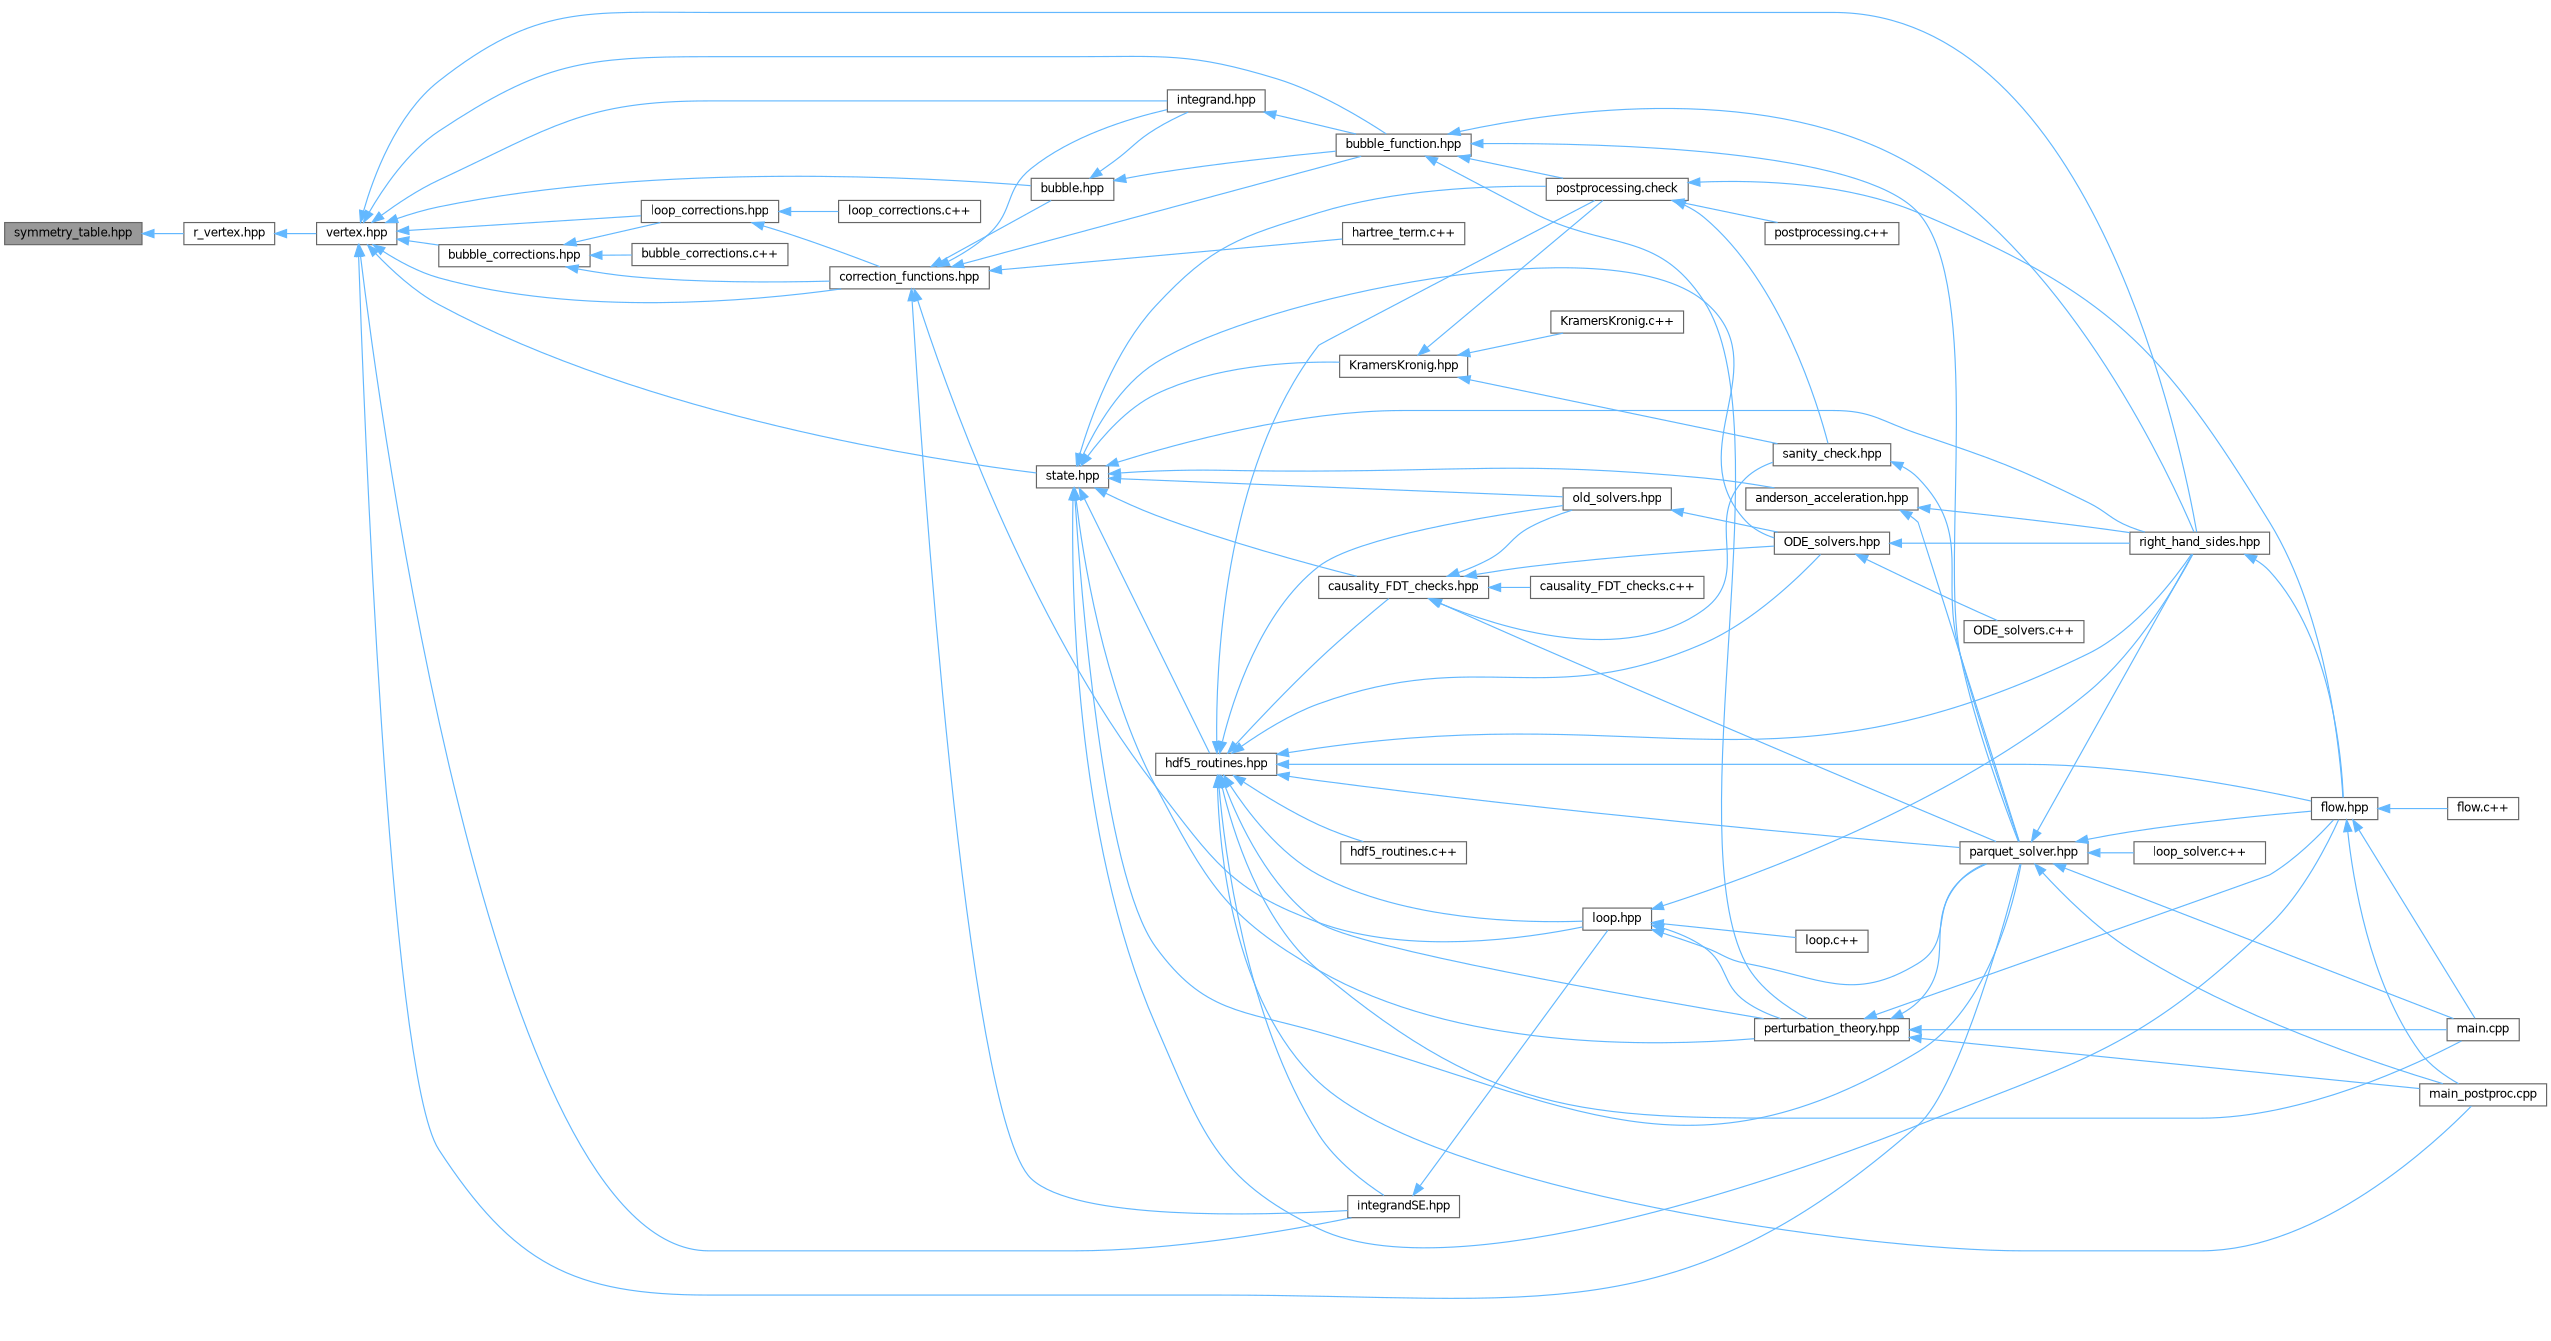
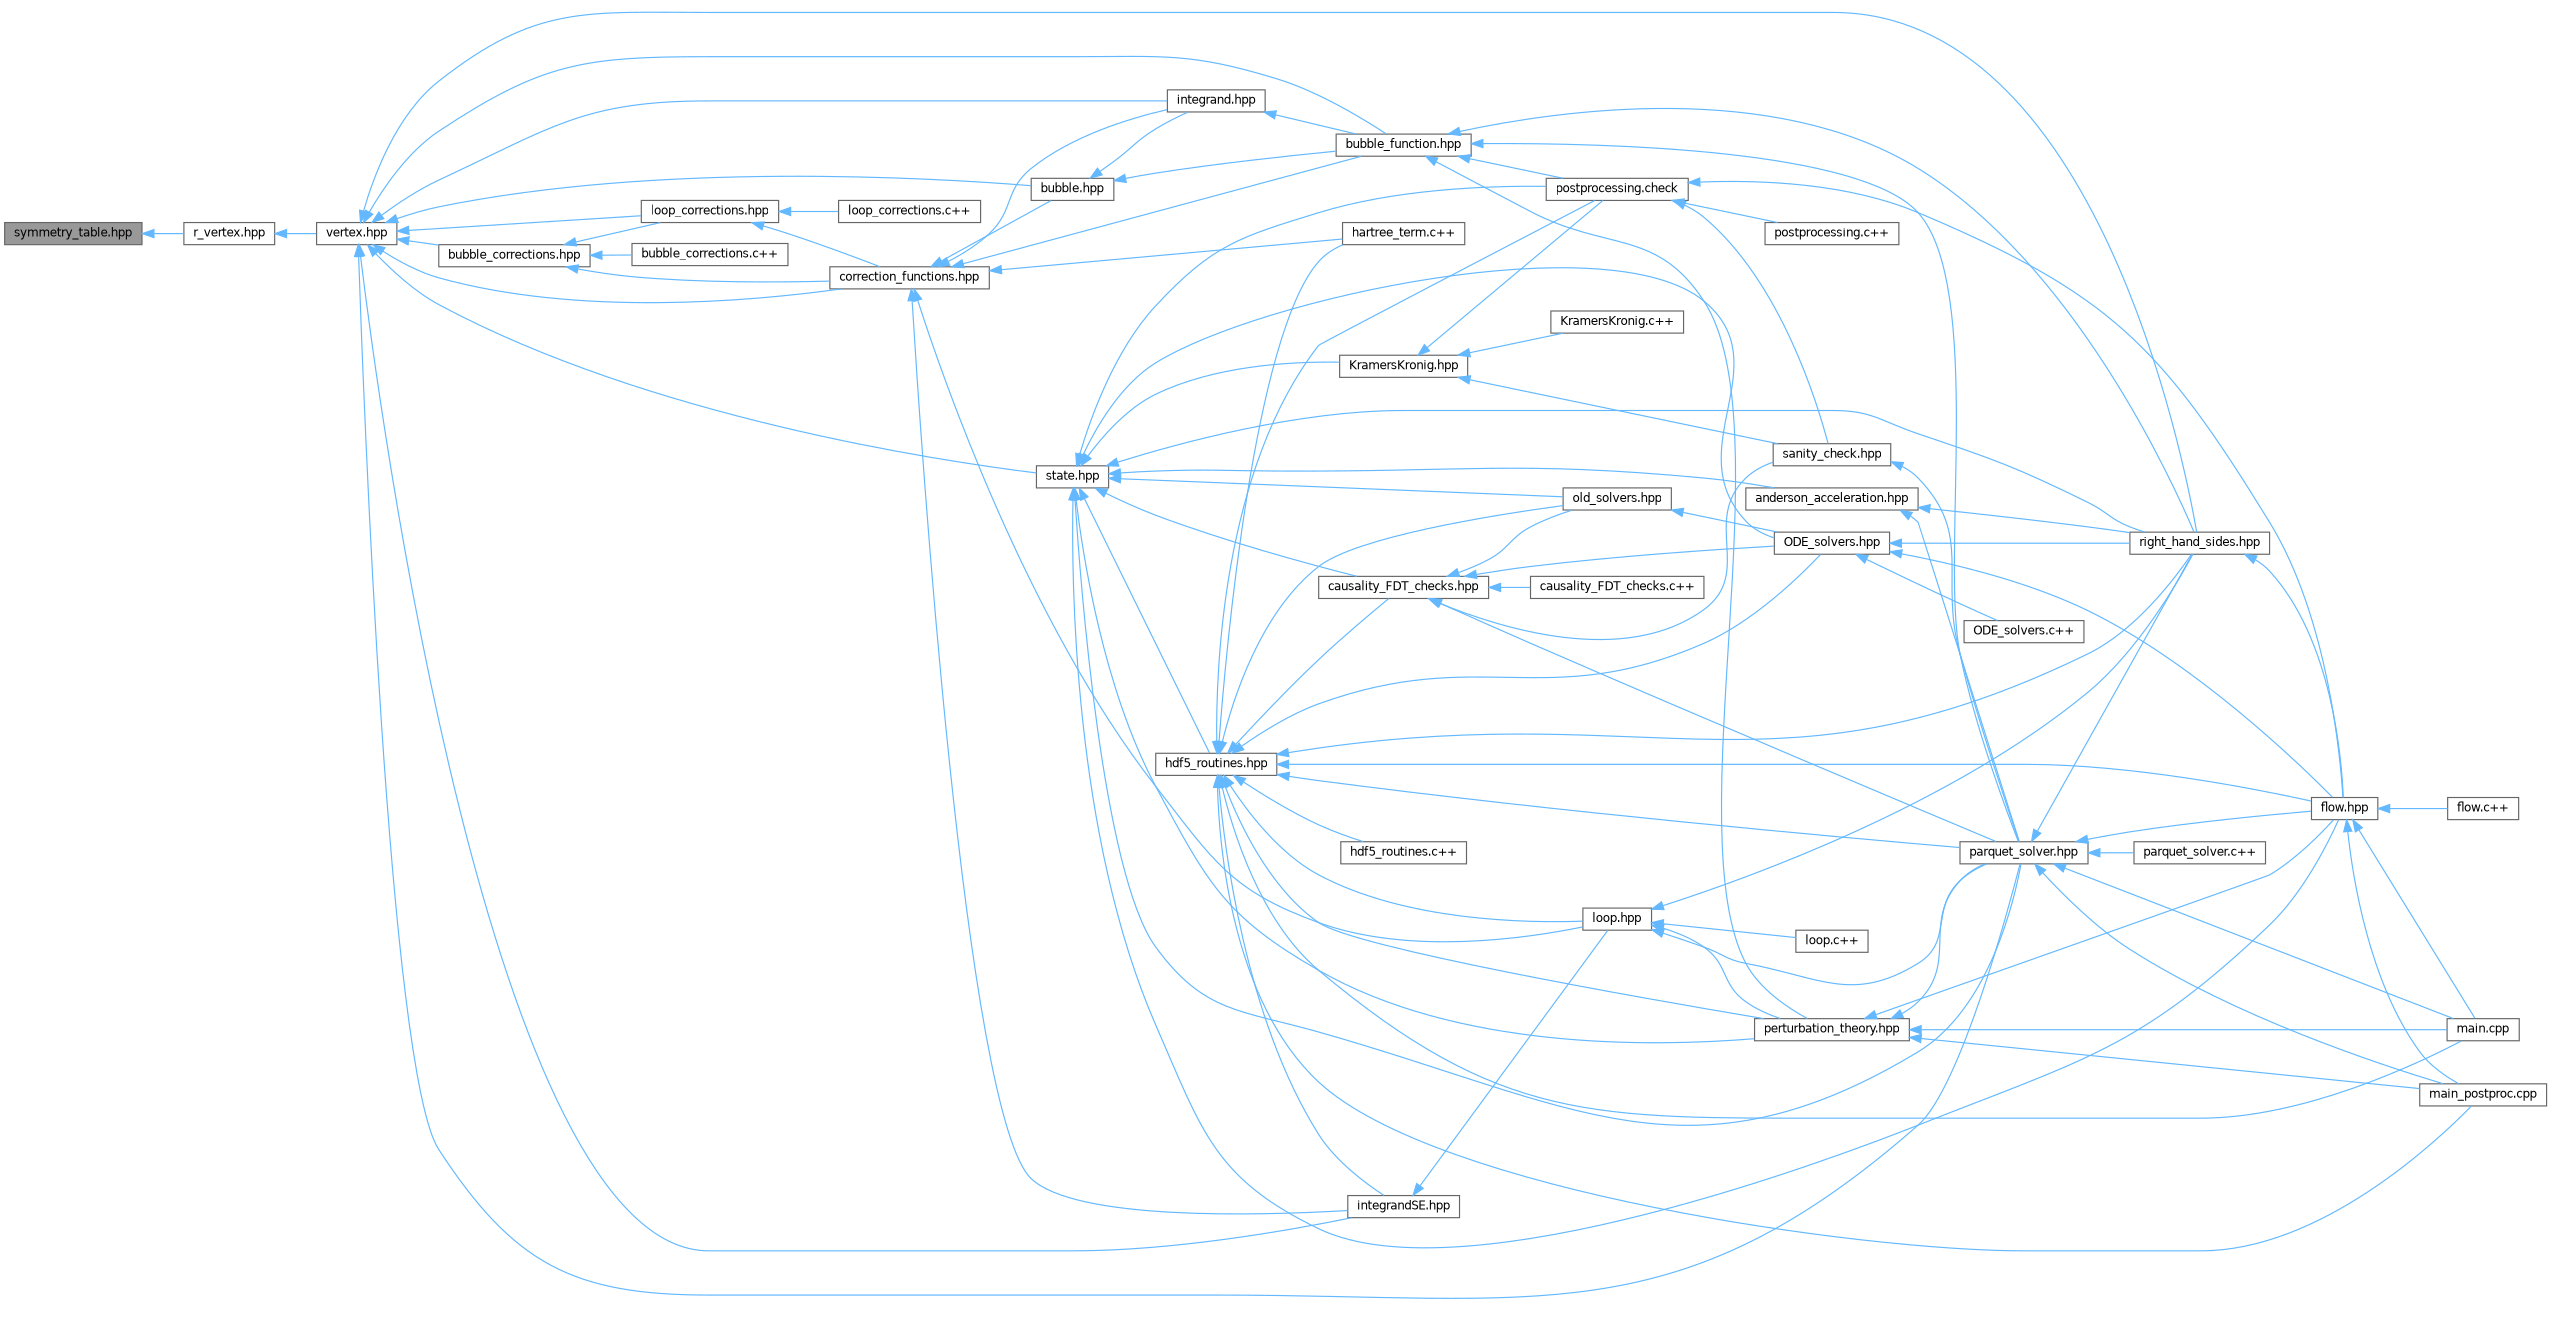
edge "hartree_term.c++" -> "hdf5_routines.hpp": added
edge "flow.hpp" -> "ODE_solvers.hpp": added
node "loop_solver.c++": label "loop_solver.c++" -> "parquet_solver.c++"
